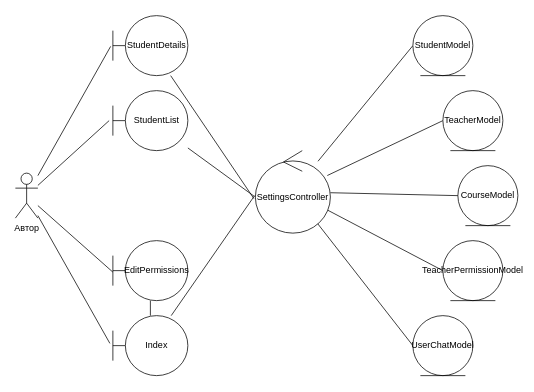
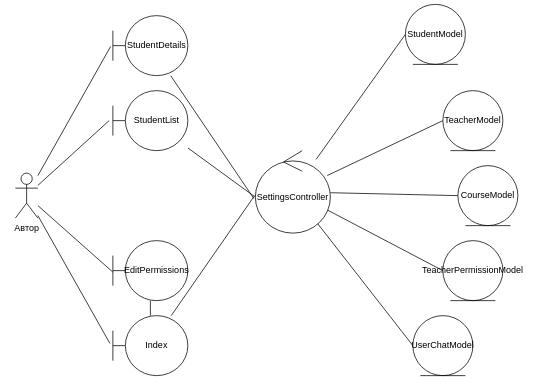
node "StudentModel": moved (443, 45) -> (435, 34)
